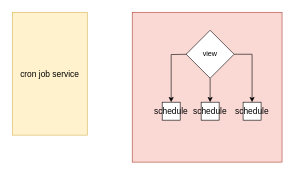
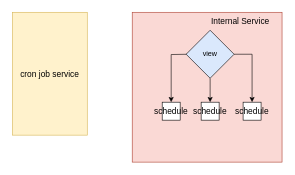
node "Internal Service": added
node "view": fillcolor #ffffff -> #dae8fc
